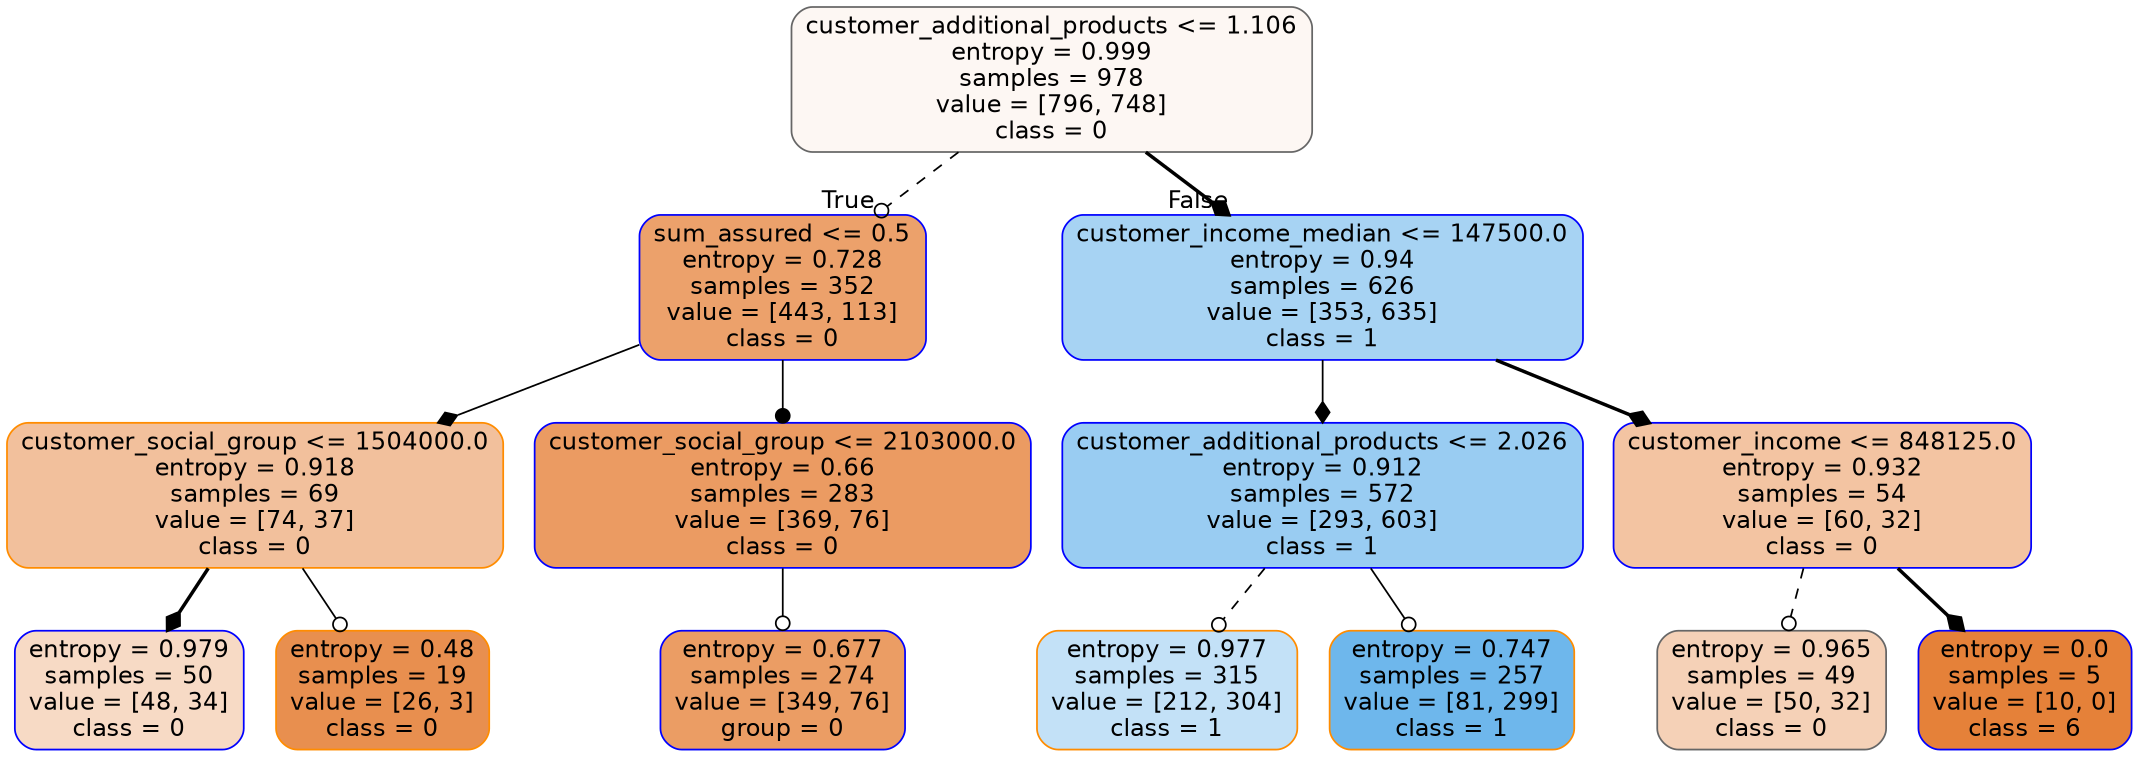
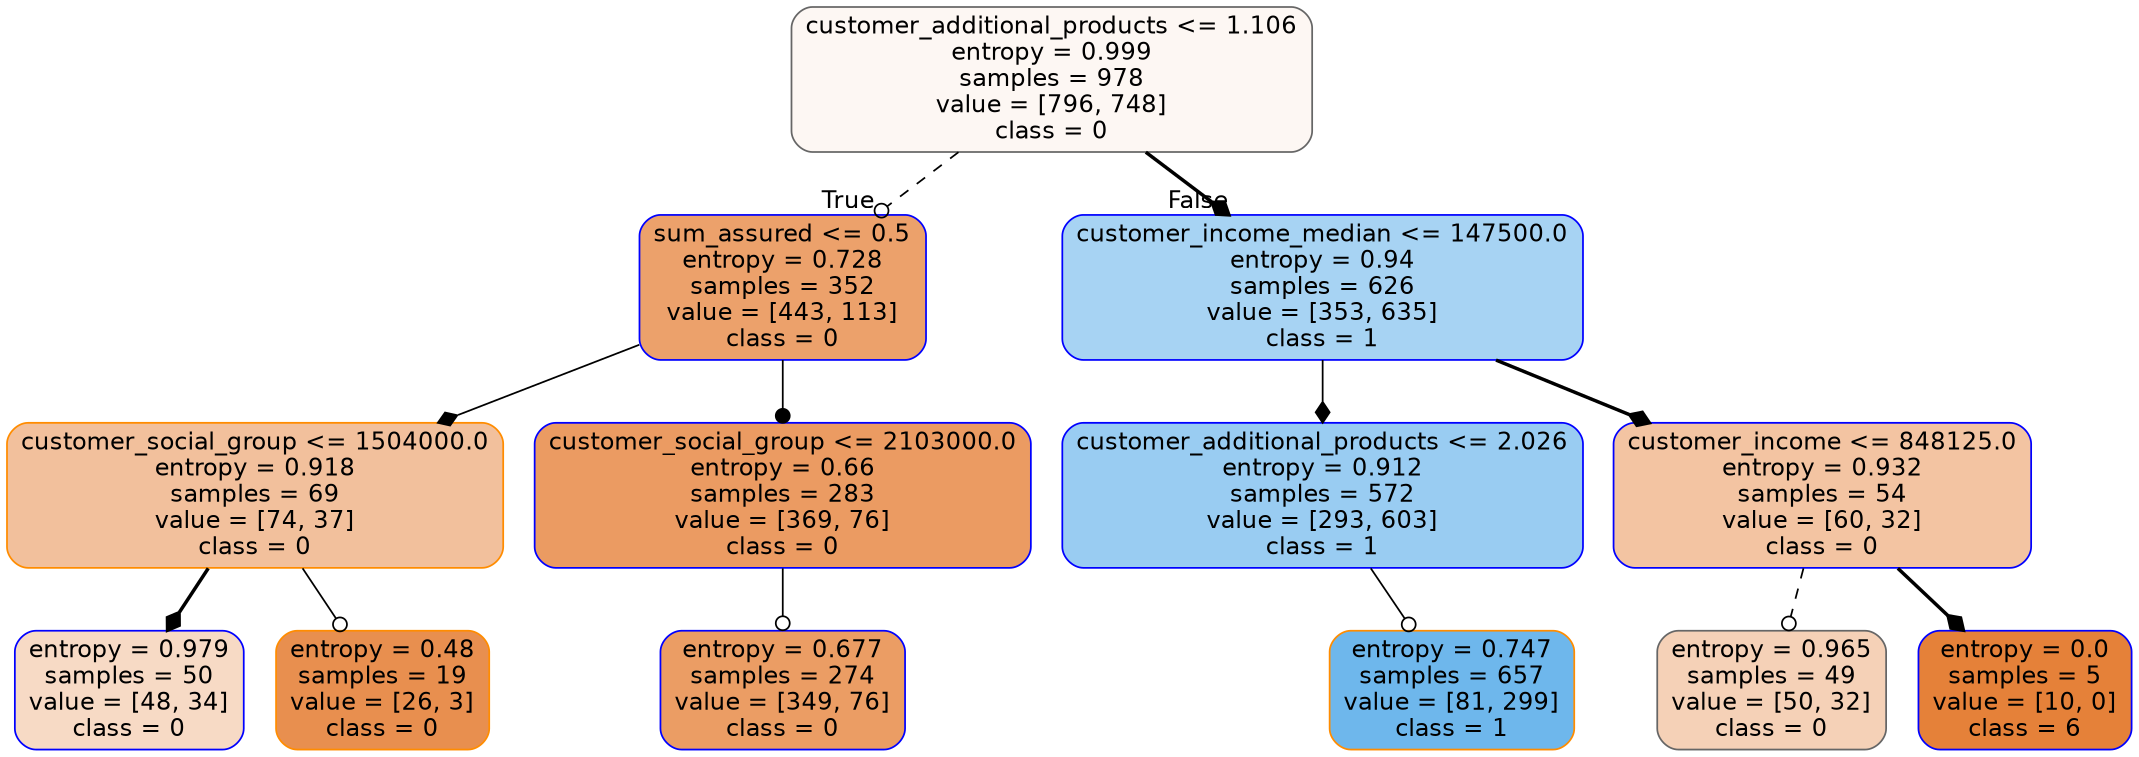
node "entropy = 0.677 samples = 274 value = [349, 76] group = 0": label "entropy = 0.677 samples = 274 value = [349, 76] group = 0" -> "entropy = 0.677 samples = 274 value = [349, 76] class = 0"
node "entropy = 0.977 samples = 315 value = [212, 304] class = 1": removed
node "entropy = 0.747 samples = 257 value = [81, 299] class = 1": label "entropy = 0.747 samples = 257 value = [81, 299] class = 1" -> "entropy = 0.747 samples = 657 value = [81, 299] class = 1"
